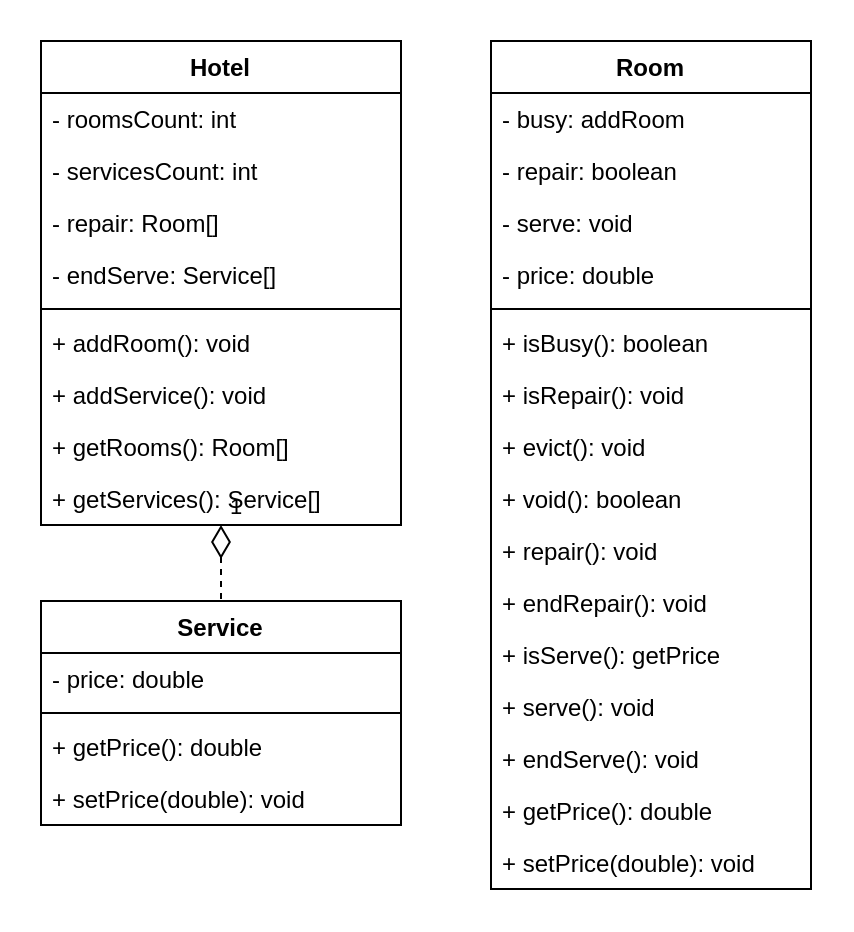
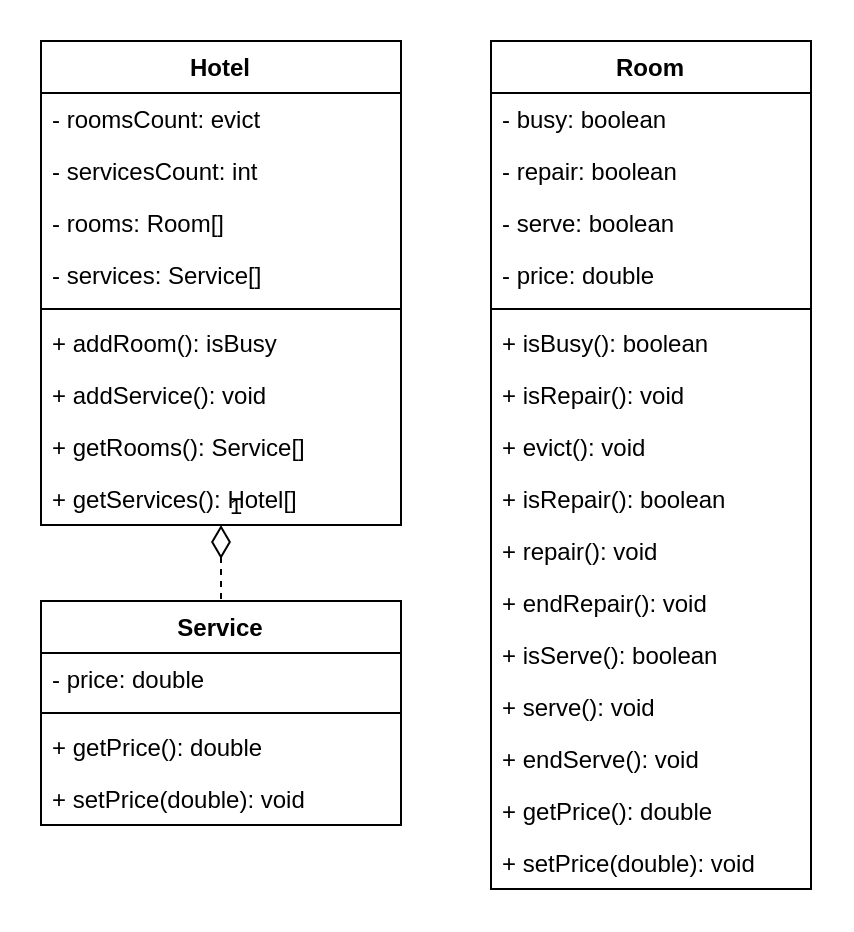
node "- roomsCount: int": label "- roomsCount: int" -> "- roomsCount: evict"
node "- busy: addRoom": label "- busy: addRoom" -> "- busy: boolean"
node "- repair: Room[]": label "- repair: Room[]" -> "- rooms: Room[]"
node "- serve: void": label "- serve: void" -> "- serve: boolean"
node "- endServe: Service[]": label "- endServe: Service[]" -> "- services: Service[]"
node "+ addRoom(): void": label "+ addRoom(): void" -> "+ addRoom(): isBusy"
node "+ getRooms(): Room[]": label "+ getRooms(): Room[]" -> "+ getRooms(): Service[]"
node "+ getServices(): Service[]": label "+ getServices(): Service[]" -> "+ getServices(): Hotel[]"
node "+ void(): boolean": label "+ void(): boolean" -> "+ isRepair(): boolean"
node "+ isServe(): getPrice": label "+ isServe(): getPrice" -> "+ isServe(): boolean"
